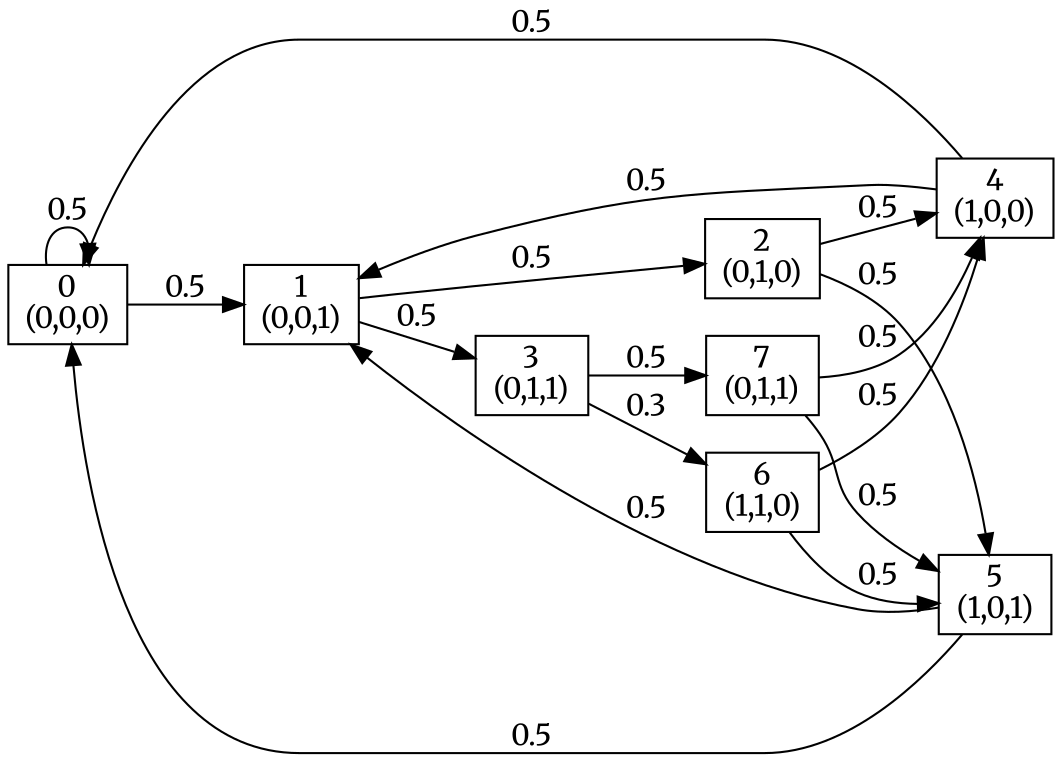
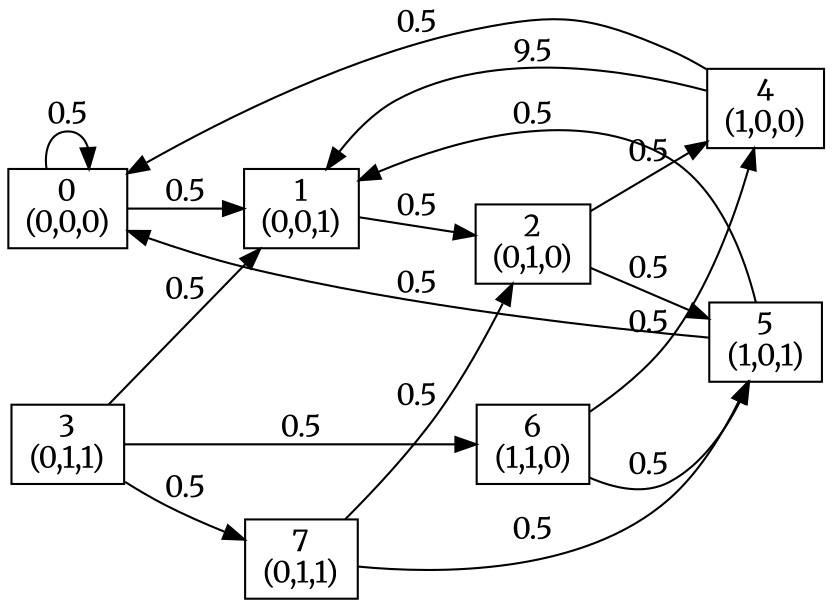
edge "4 (1,0,0)" -> "1 (0,0,1)": label "0.5" -> "9.5"
edge "1 (0,0,1)" -> "3 (0,1,1)": reversed
edge "7 (0,1,1)" -> "4 (1,0,0)": now "7 (0,1,1)" -> "2 (0,1,0)"
edge "3 (0,1,1)" -> "6 (1,1,0)": label "0.3" -> "0.5"
